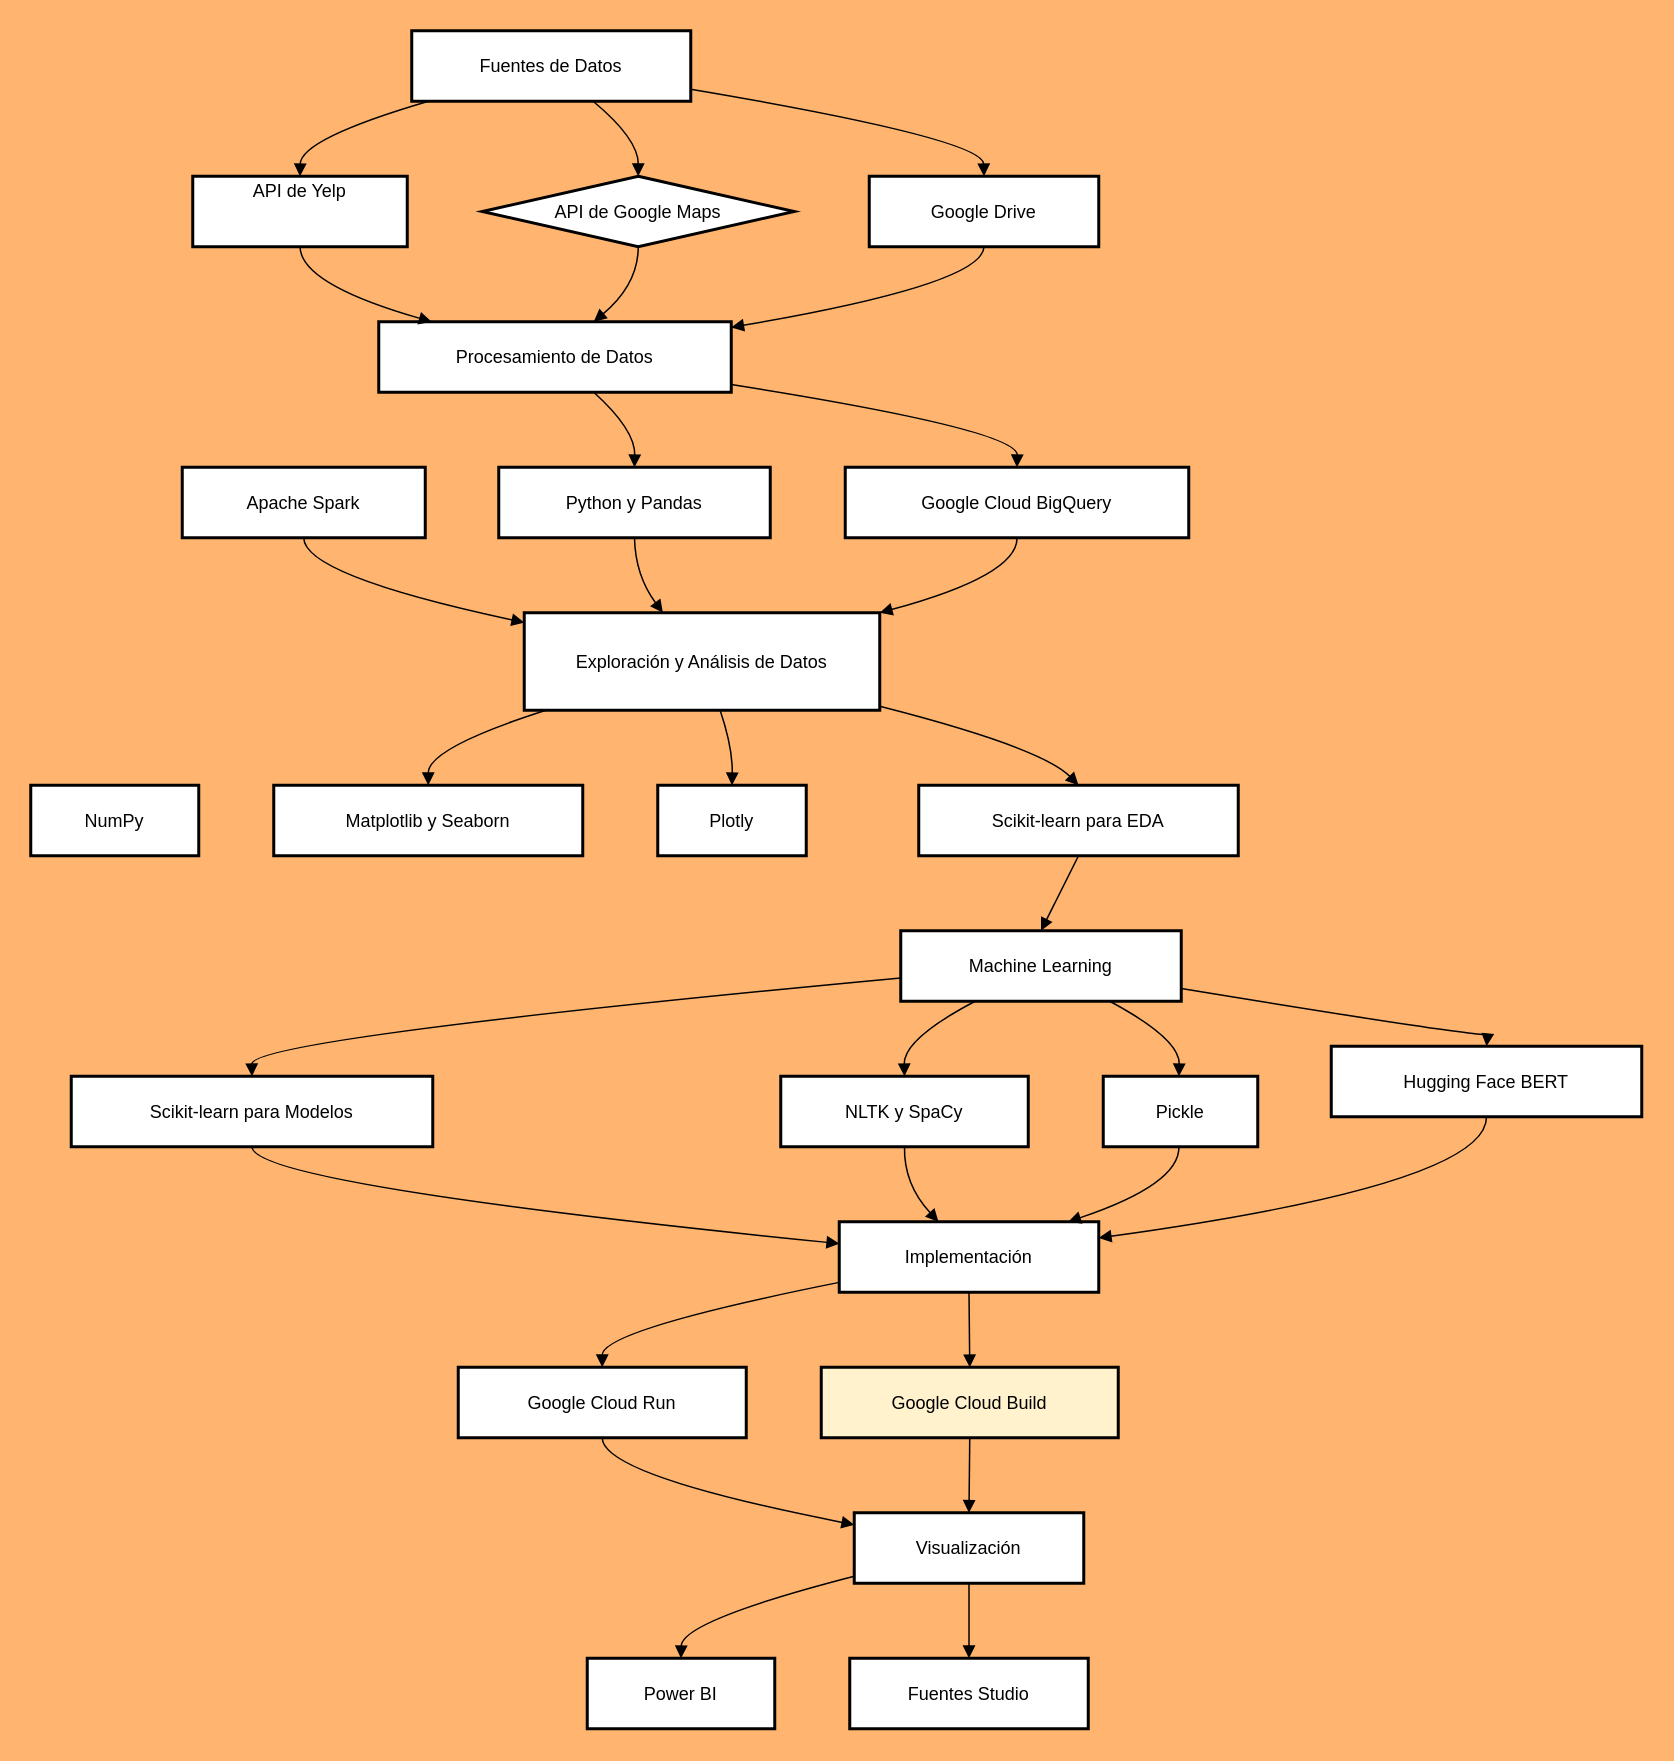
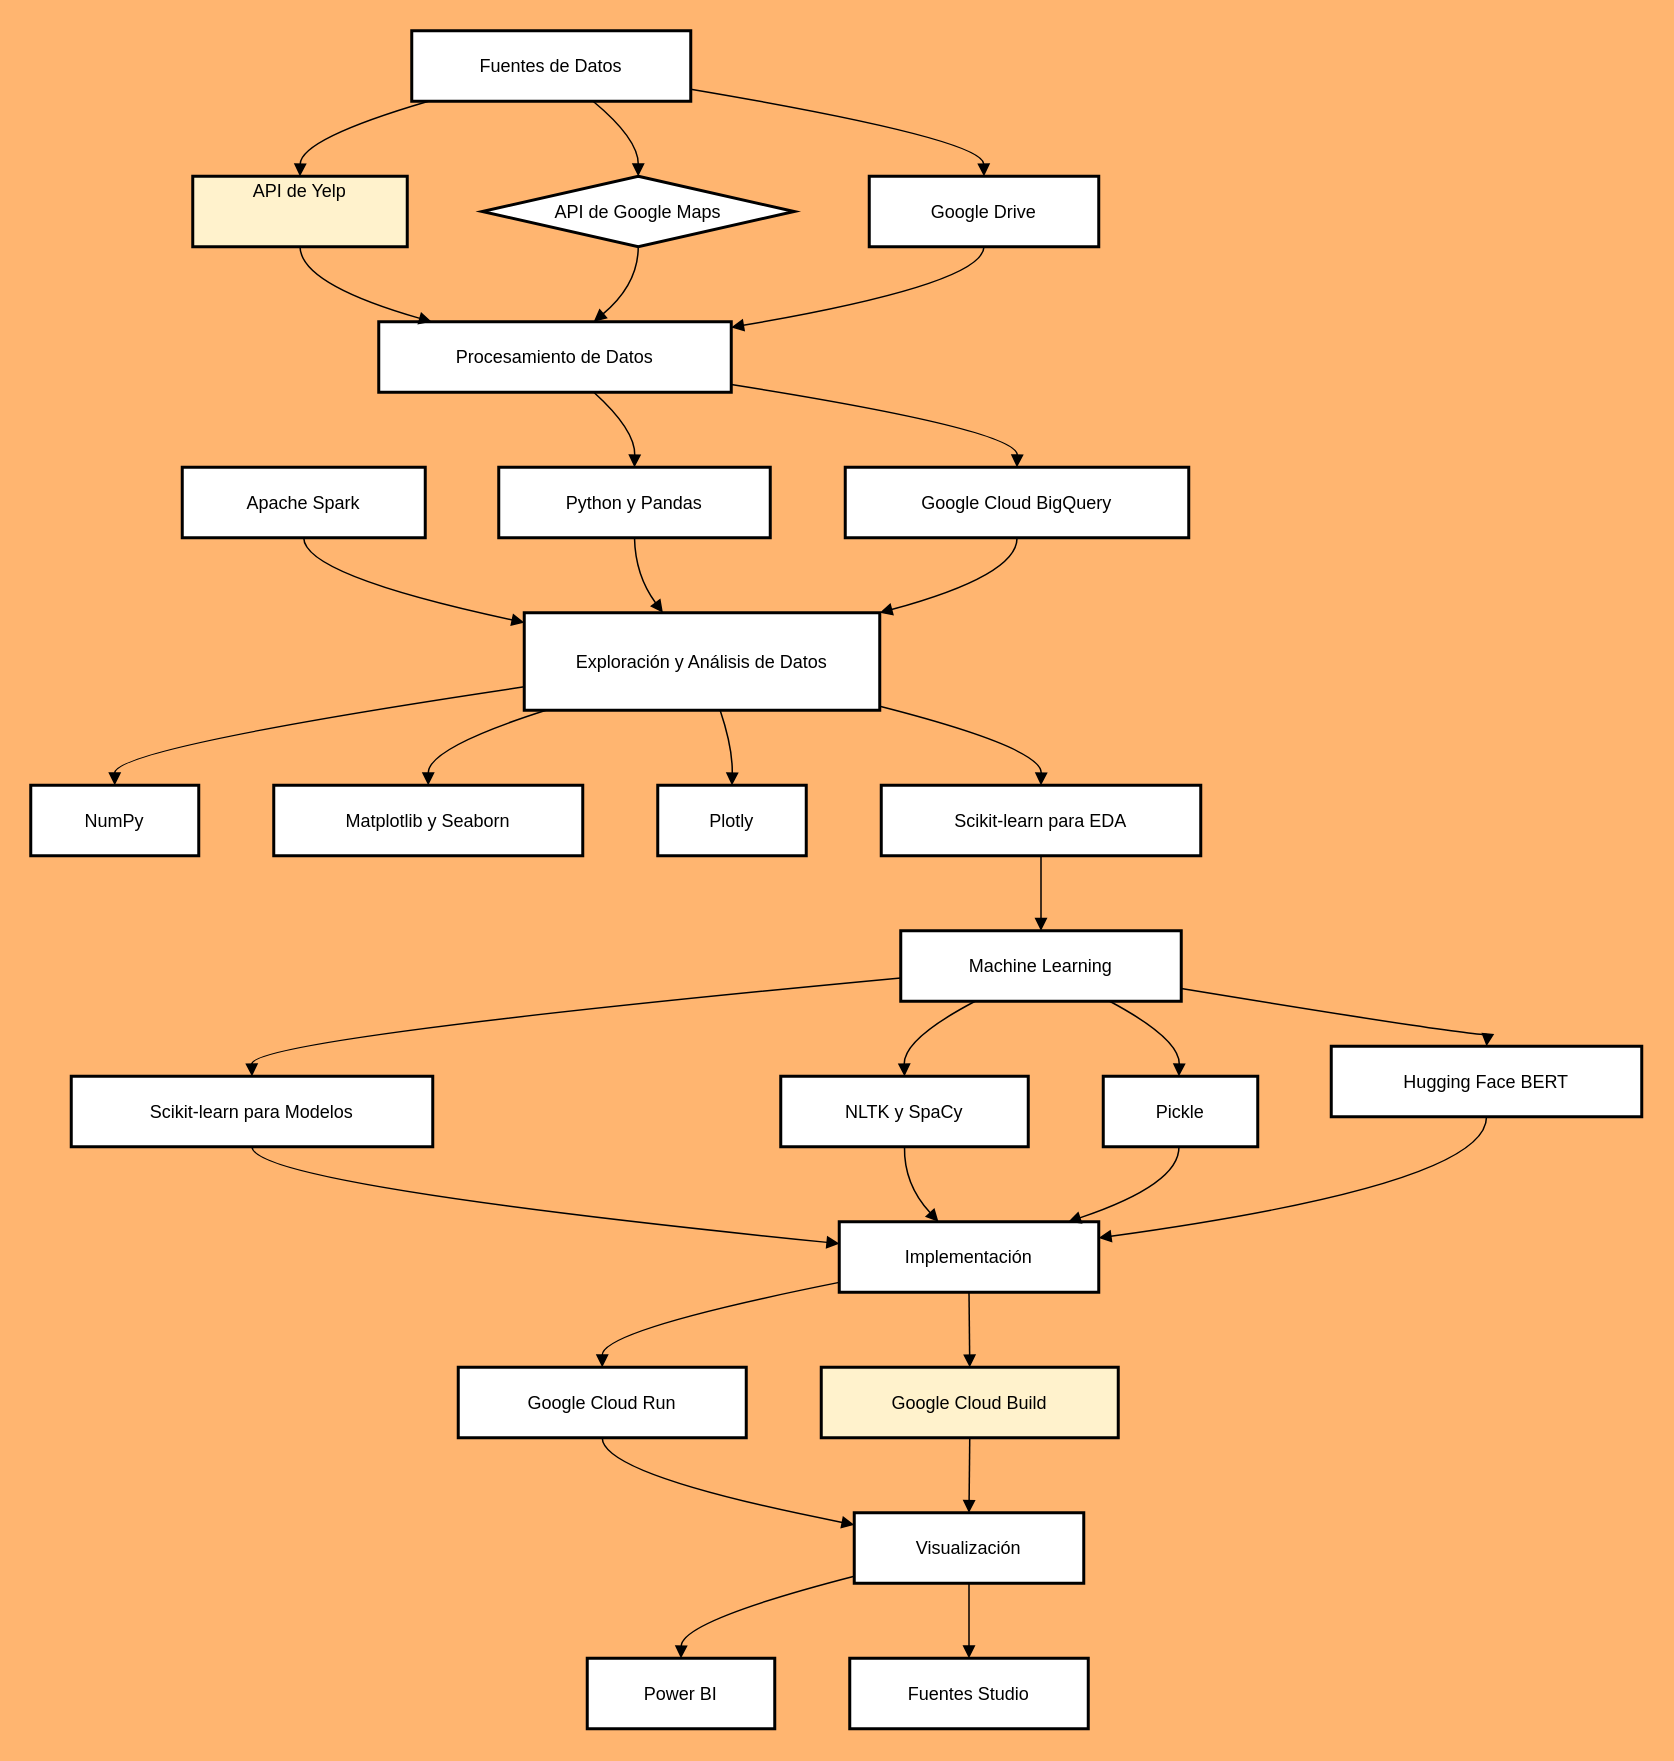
node "API de Yelp": fillcolor #ffffff -> #fff2cc
edge "Exploración y Análisis de Datos" -> "NumPy": added
node "Scikit-learn para EDA": moved (1079, 821) -> (1041, 821)
